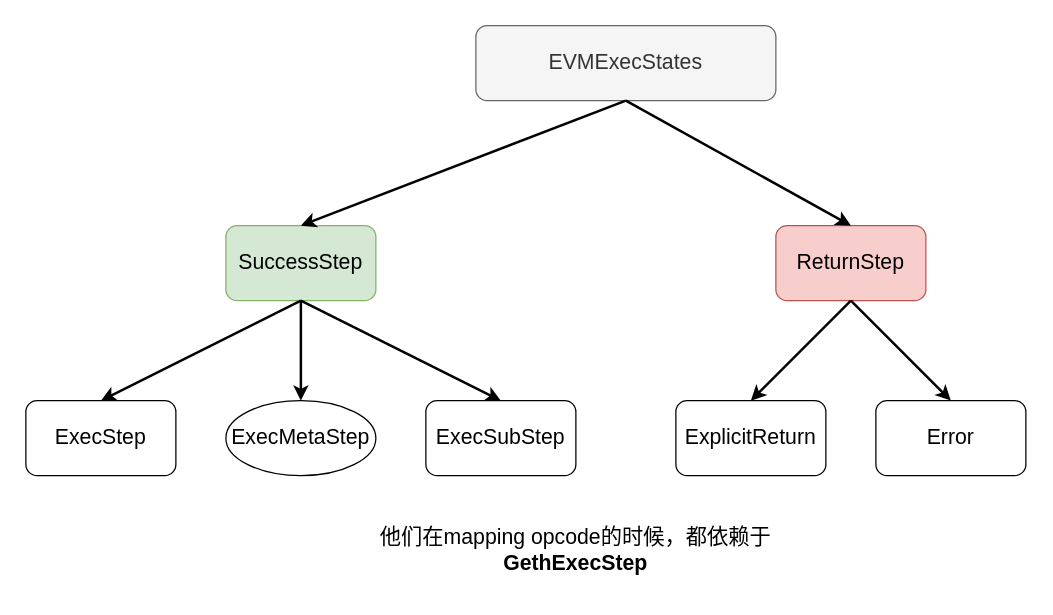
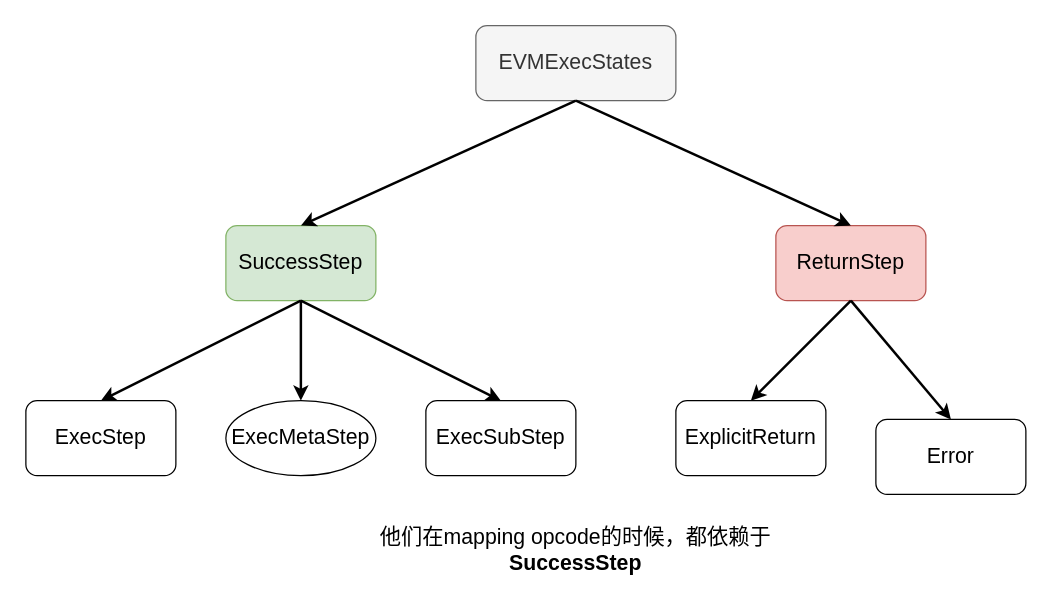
node "EVMExecStates": size 300x75 -> 200x75
node "Error": moved (951, 438) -> (951, 457)
node "他们在mapping opcode的时候，都依赖于GethExecStep": label "他们在mapping opcode的时候，都依赖于GethExecStep" -> "他们在mapping opcode的时候，都依赖于SuccessStep"
